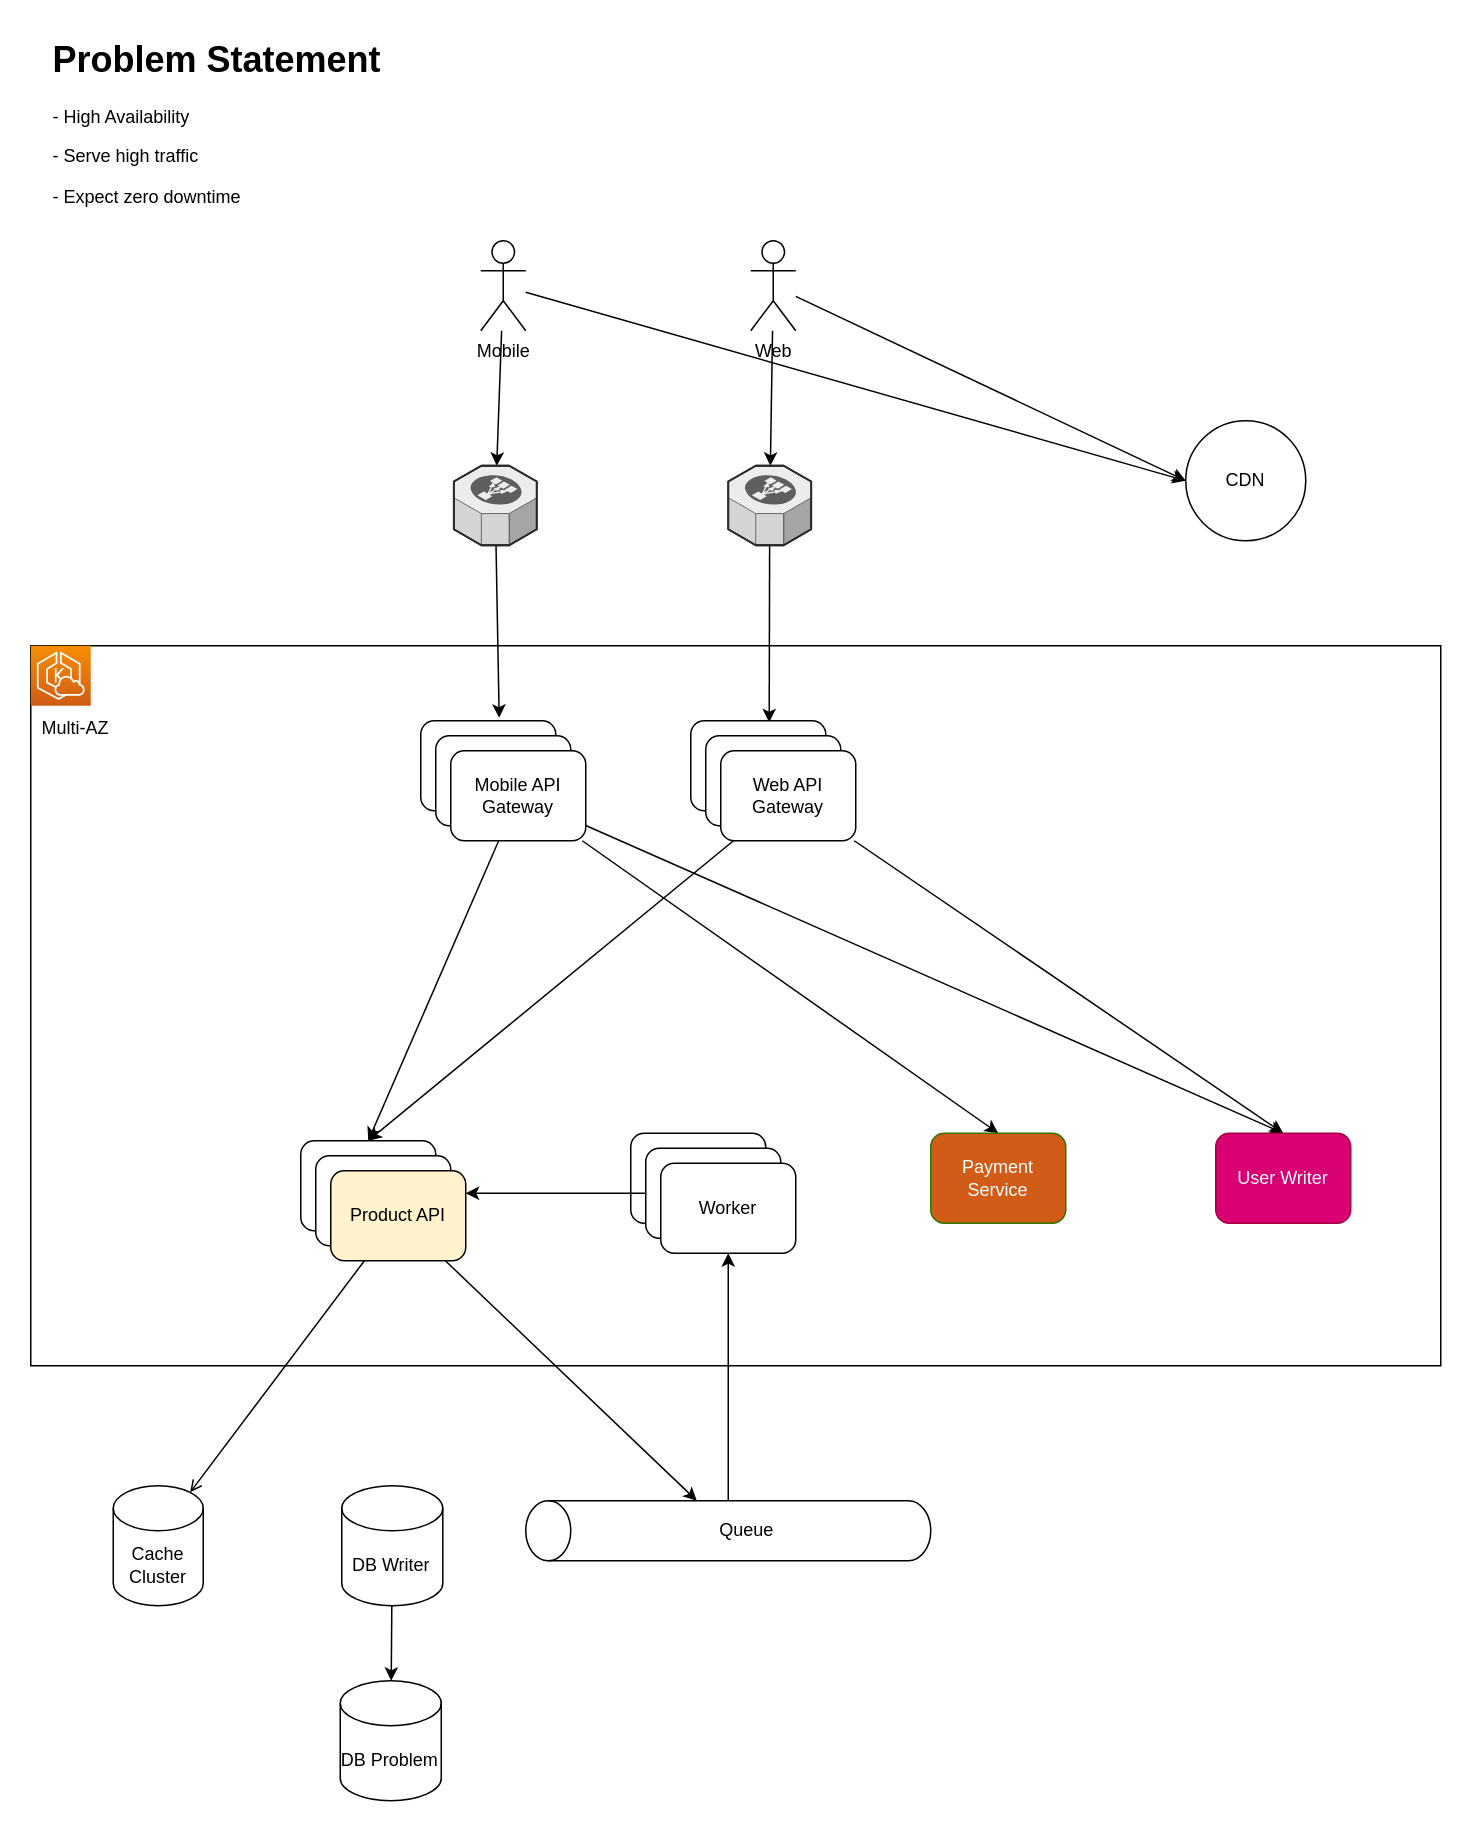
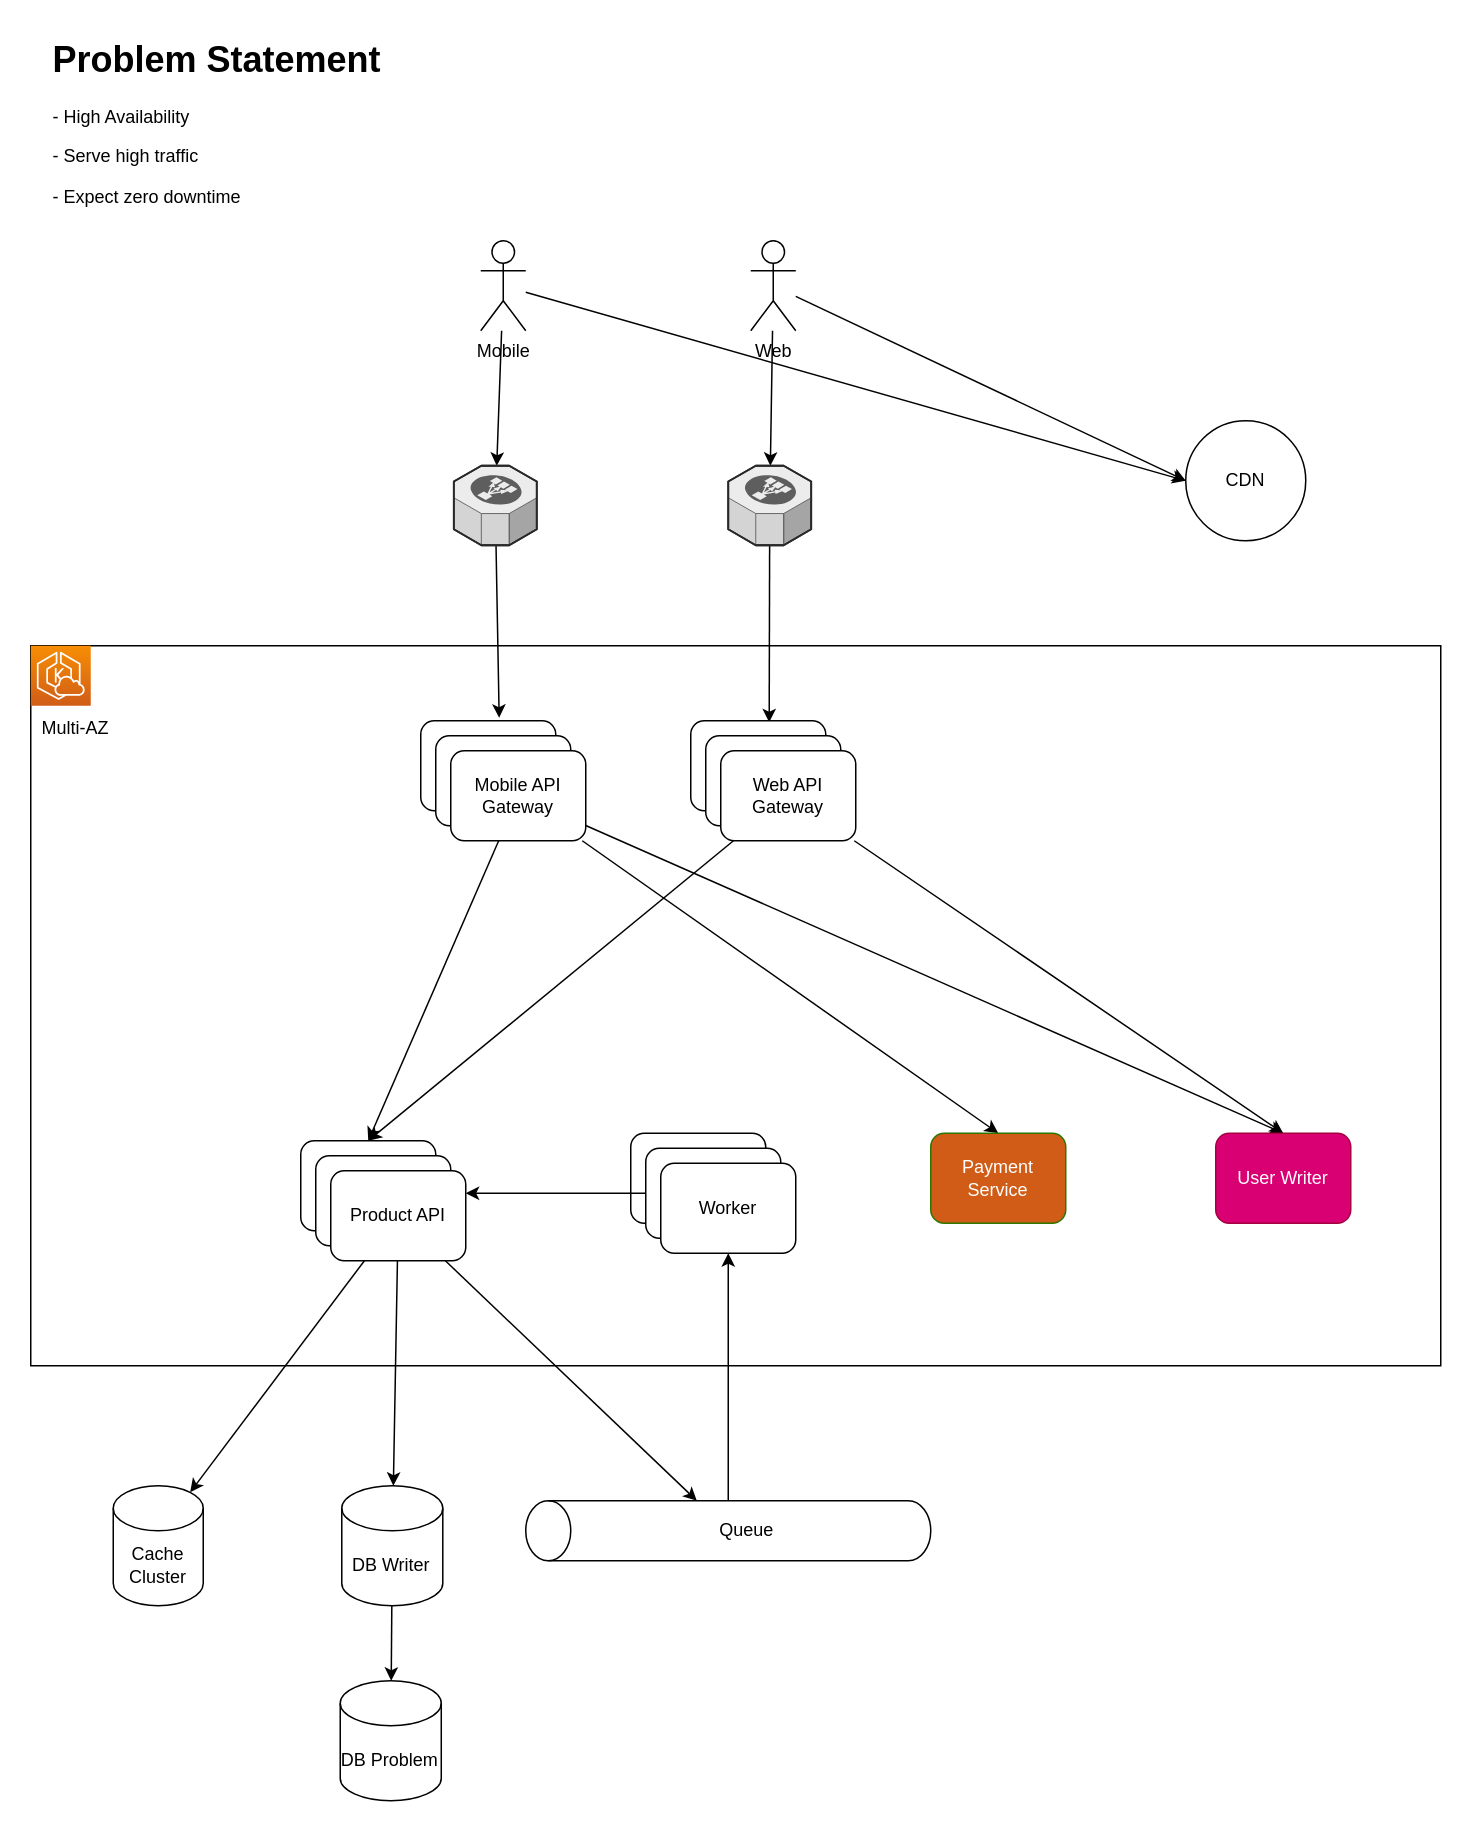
node "Product API": fillcolor #fff2cc -> #ffffff
edge "Product API" -> "DB Writer": added
edge "Product API" -> "Cache Cluster": arrowhead open -> classic
